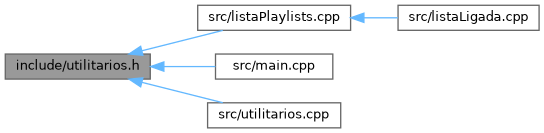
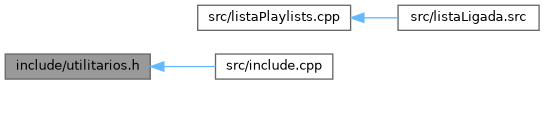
node "src/listaLigada.cpp": label "src/listaLigada.cpp" -> "src/listaLigada.src"
edge "src/listaPlaylists.cpp" -> "include/utilitarios.h": removed
node "src/main.cpp": label "src/main.cpp" -> "src/include.cpp"
node "src/utilitarios.cpp": removed
